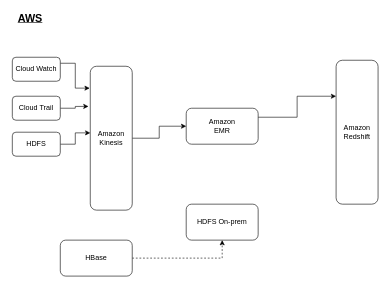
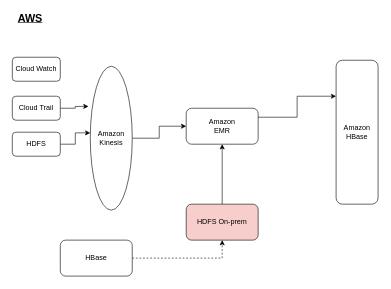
edge "Cloud Watch" -> "Amazon Kinesis": removed
node "Amazon Redshift": label "Amazon Redshift" -> "Amazon HBase"
node "Amazon Kinesis": shape rounded rectangle -> ellipse
edge "HDFS On-prem" -> "Amazon EMR": added
node "HDFS On-prem": fillcolor #ffffff -> #f8cecc
